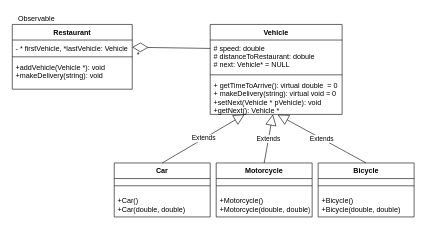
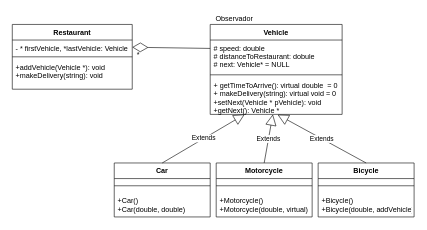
node "Observable": removed
node "Observador": added
node "+Motorcycle() +Motorcycle(double, double)": label "+Motorcycle() +Motorcycle(double, double)" -> "+Motorcycle() +Motorcycle(double, virtual)"
node "+Bicycle() +Bicycle(double, double)": label "+Bicycle() +Bicycle(double, double)" -> "+Bicycle() +Bicycle(double, addVehicle)"
